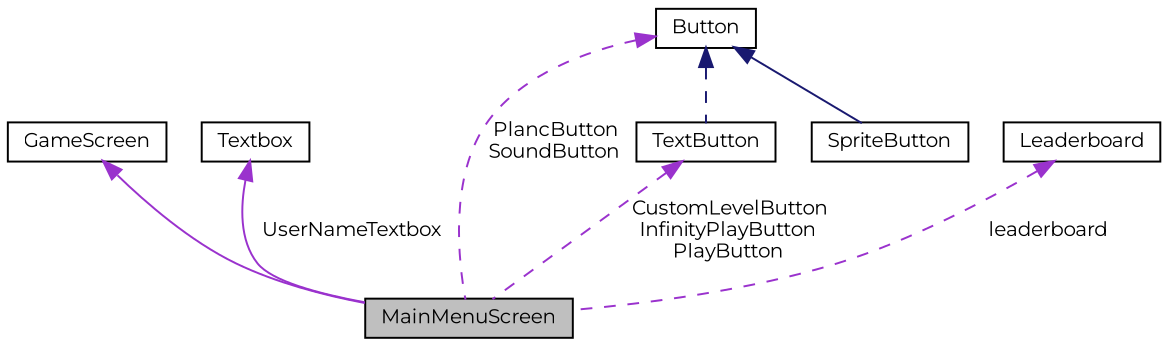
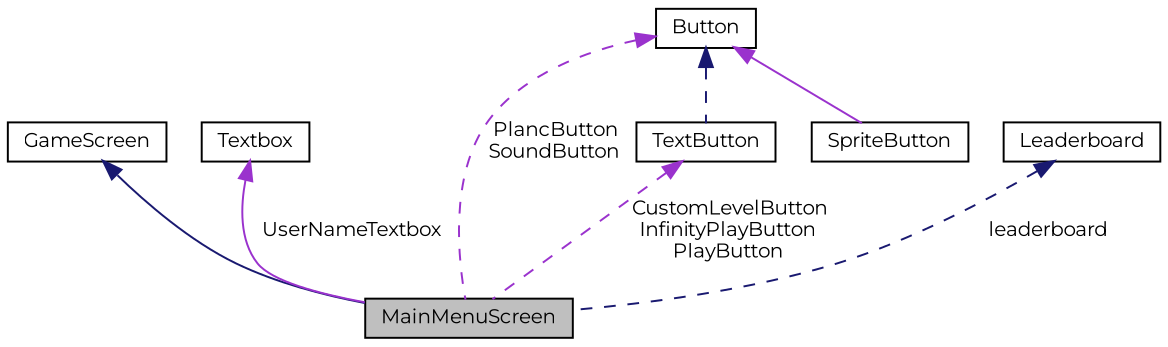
edge "SpriteButton" -> "Button": color midnightblue -> darkorchid3
edge "MainMenuScreen" -> "GameScreen": color darkorchid3 -> midnightblue
edge "MainMenuScreen" -> "Leaderboard": color darkorchid3 -> midnightblue
